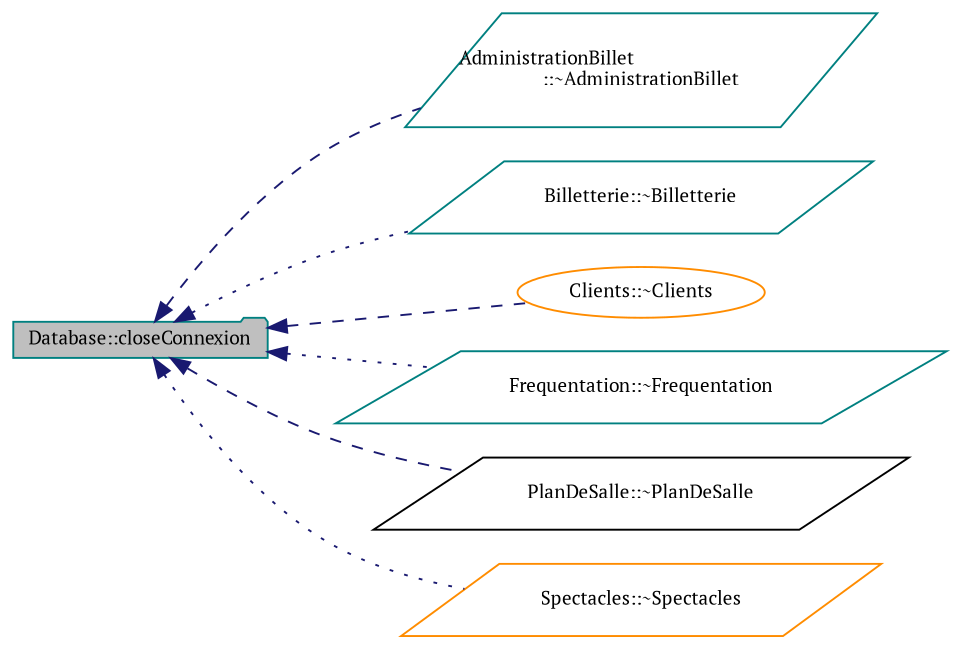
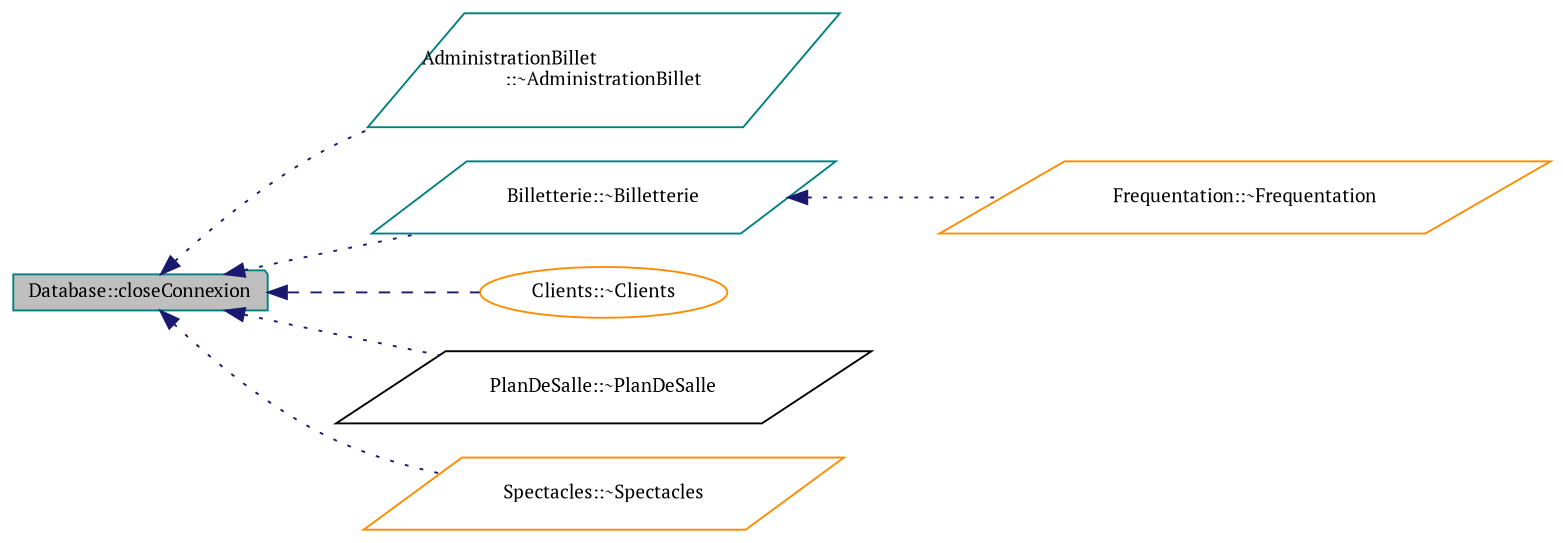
edge "AdministrationBillet ::~AdministrationBillet" -> "Database::closeConnexion": style dashed -> dotted
edge "Frequentation::~Frequentation" -> "Database::closeConnexion": now "Frequentation::~Frequentation" -> "Billetterie::~Billetterie"
node "Frequentation::~Frequentation": color teal -> darkorange
edge "PlanDeSalle::~PlanDeSalle" -> "Database::closeConnexion": style dashed -> dotted
